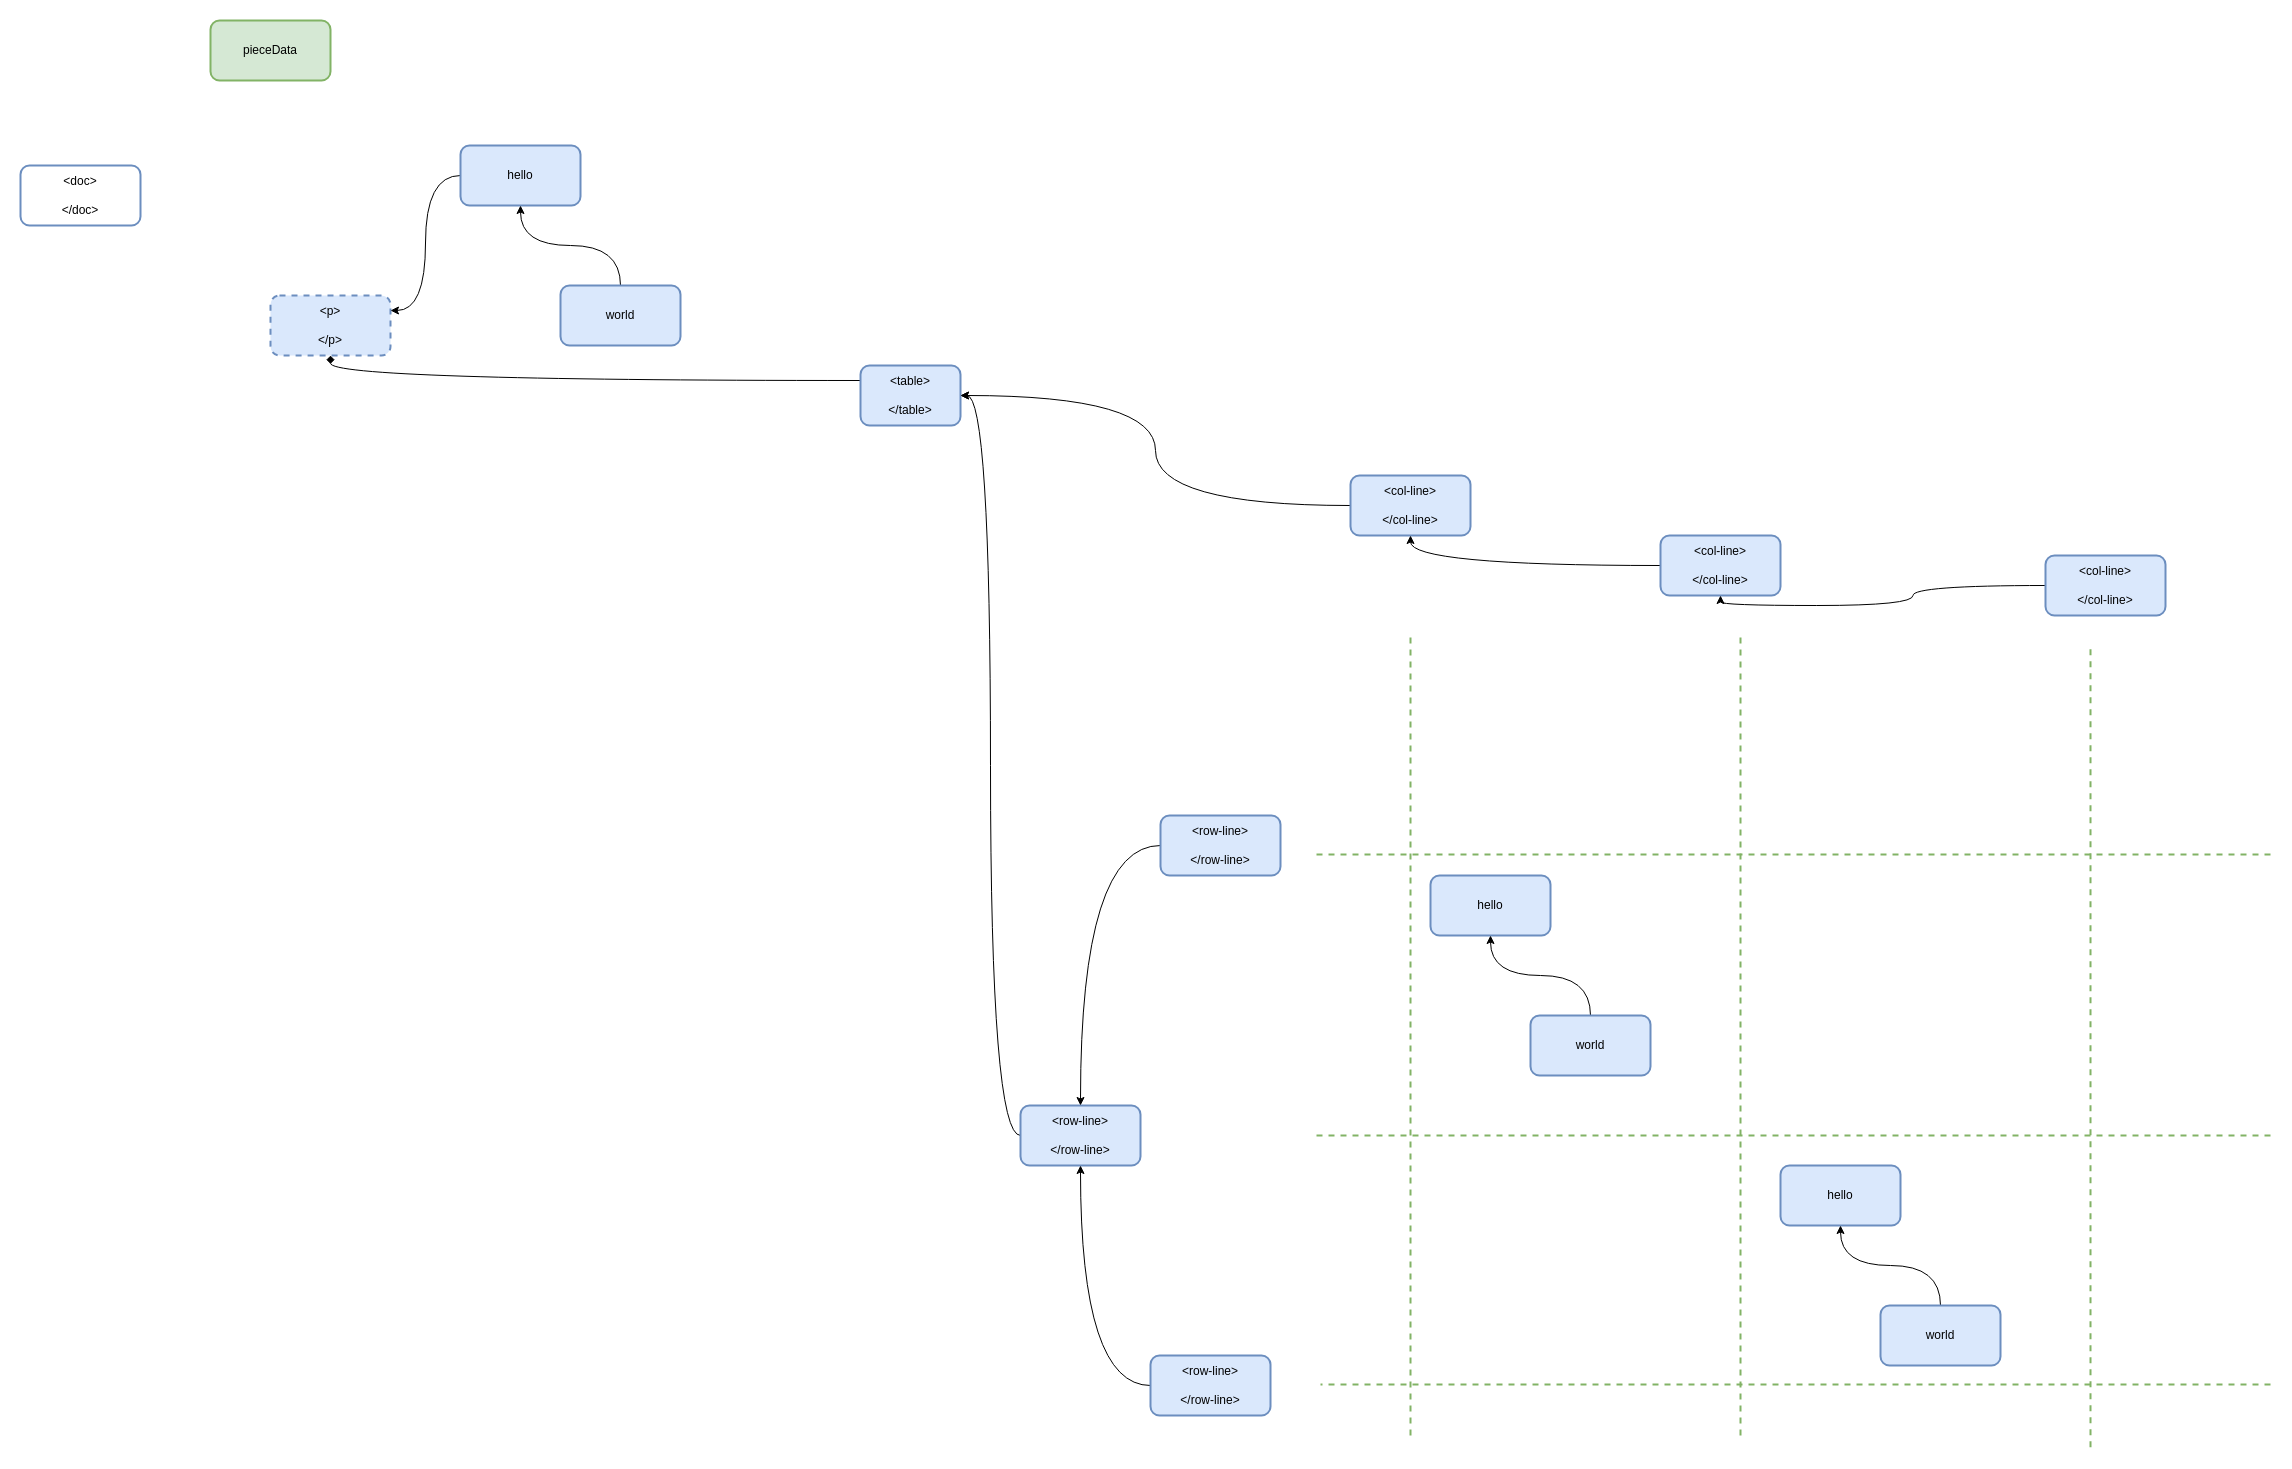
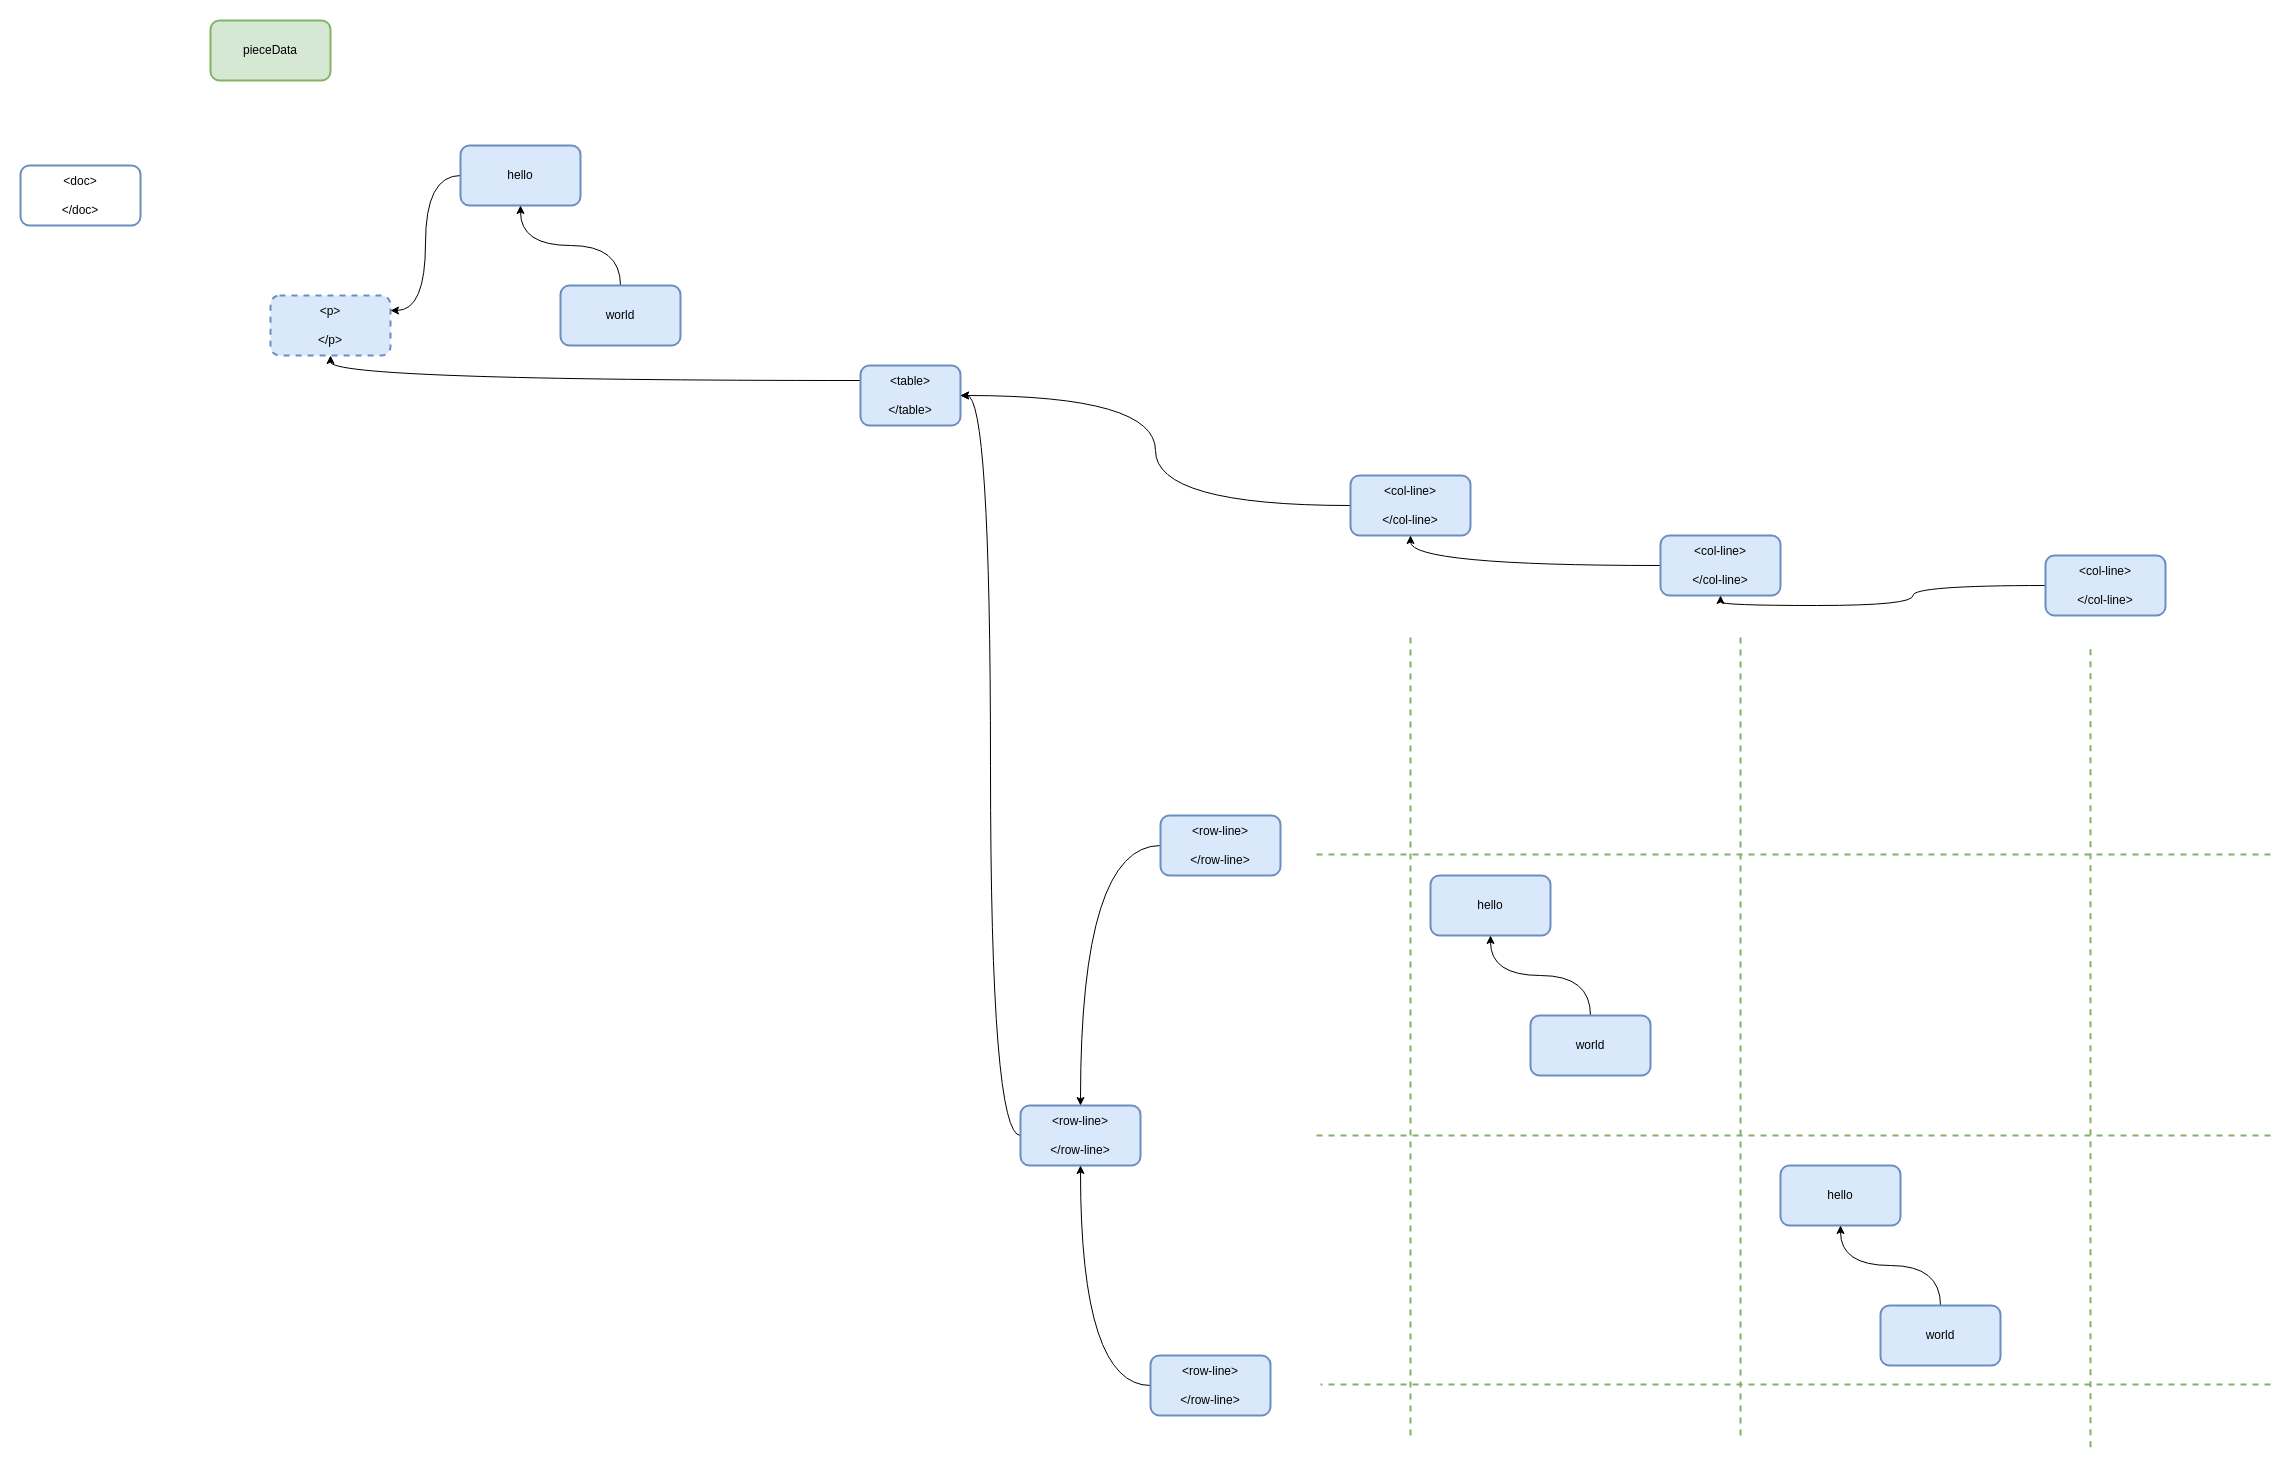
edge "<table> </table>" -> "<p> </p>": arrowhead diamond -> classic
